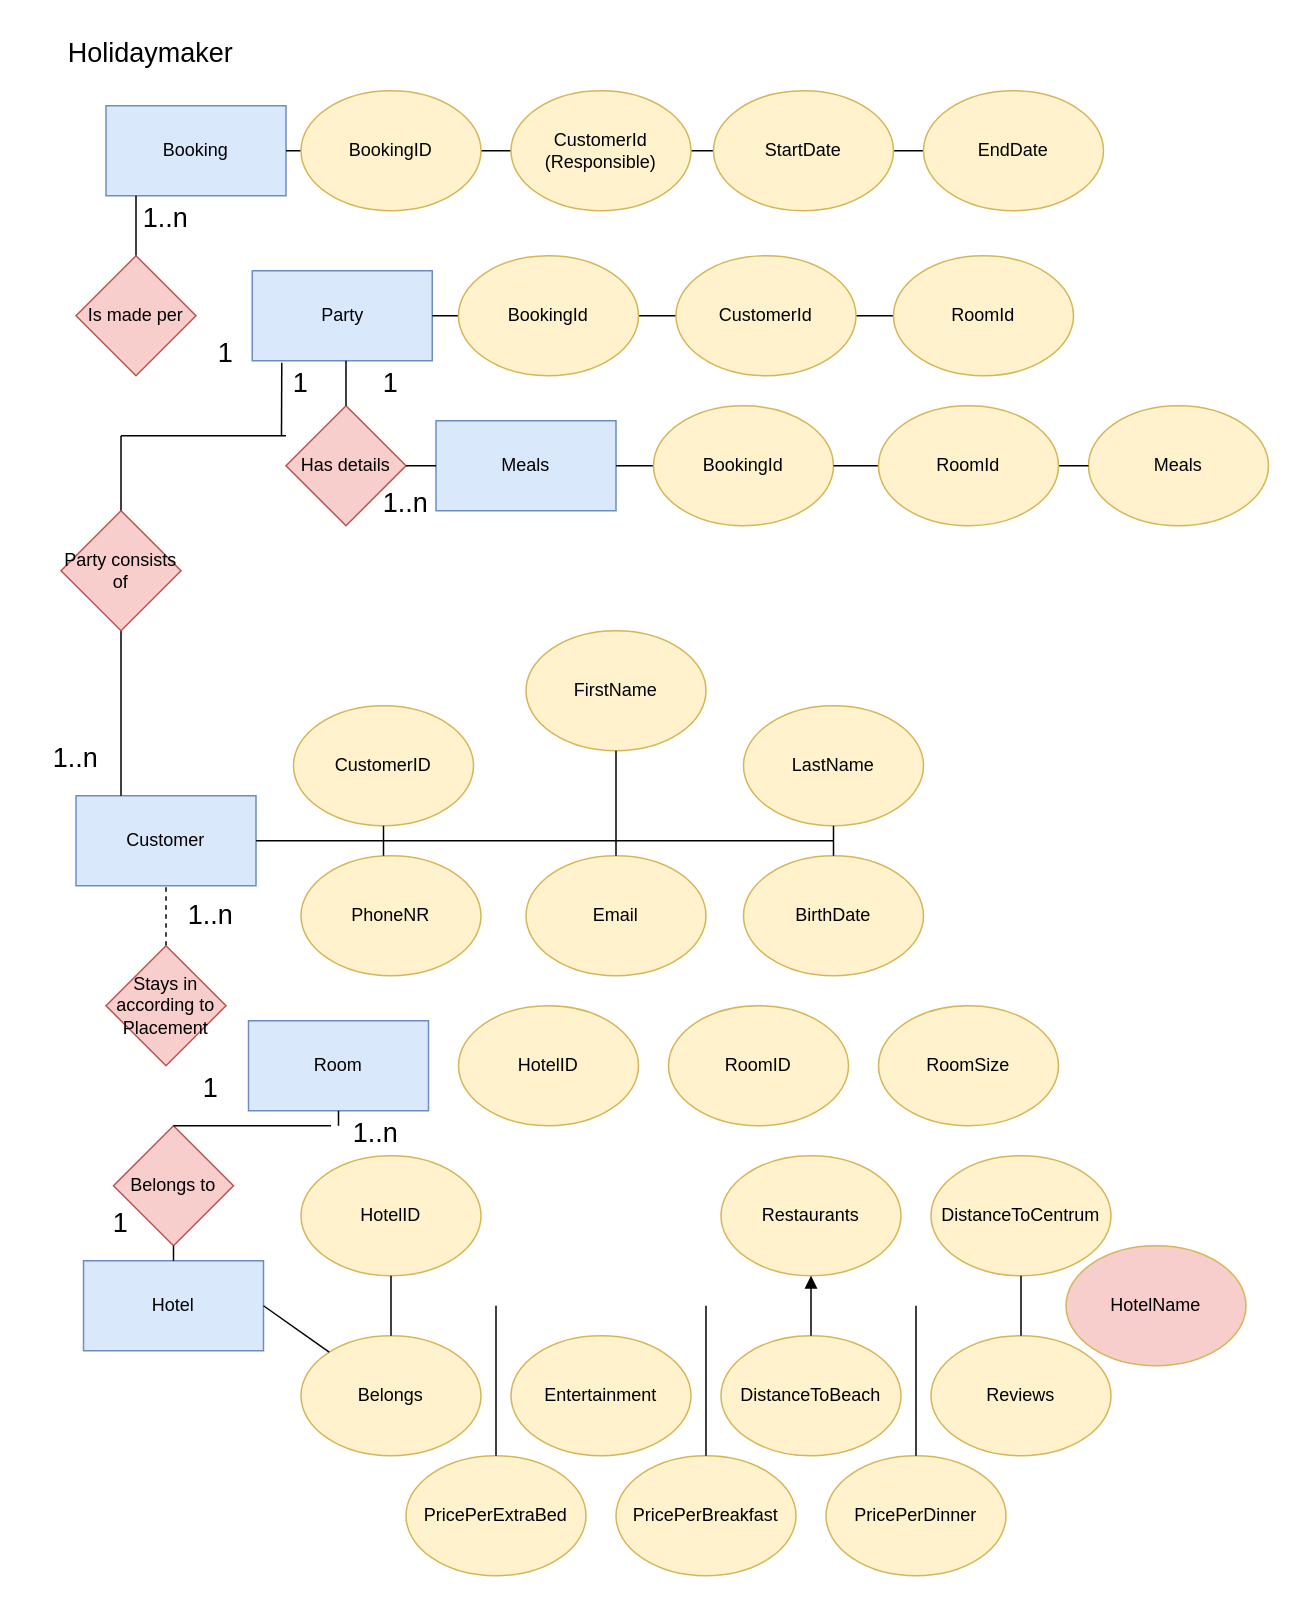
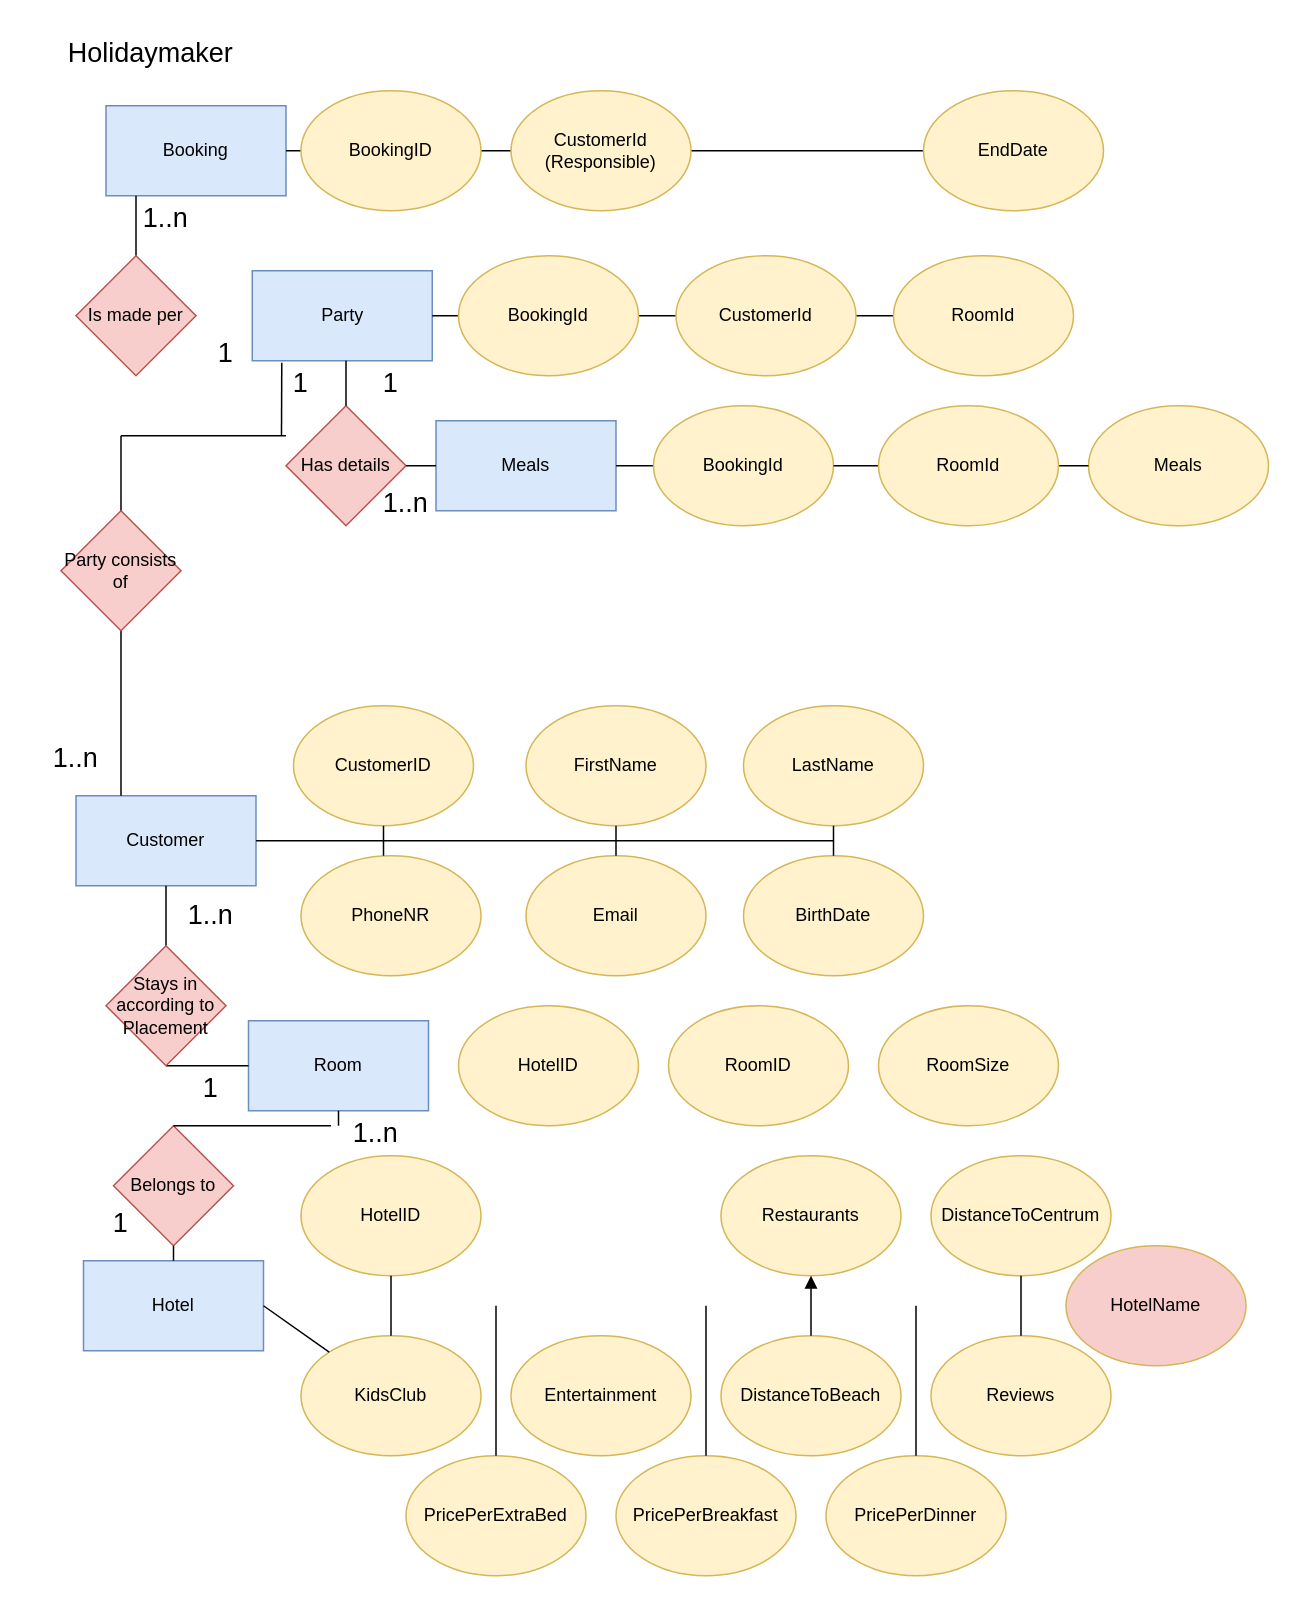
node "StartDate": removed
node "FirstName": moved (616, 691) -> (616, 766)
edge "Customer" -- "Stays in according to Placement": style dashed -> solid
edge "Stays in according to Placement" -- "Room": added
node "Belongs": label "Belongs" -> "KidsClub"
